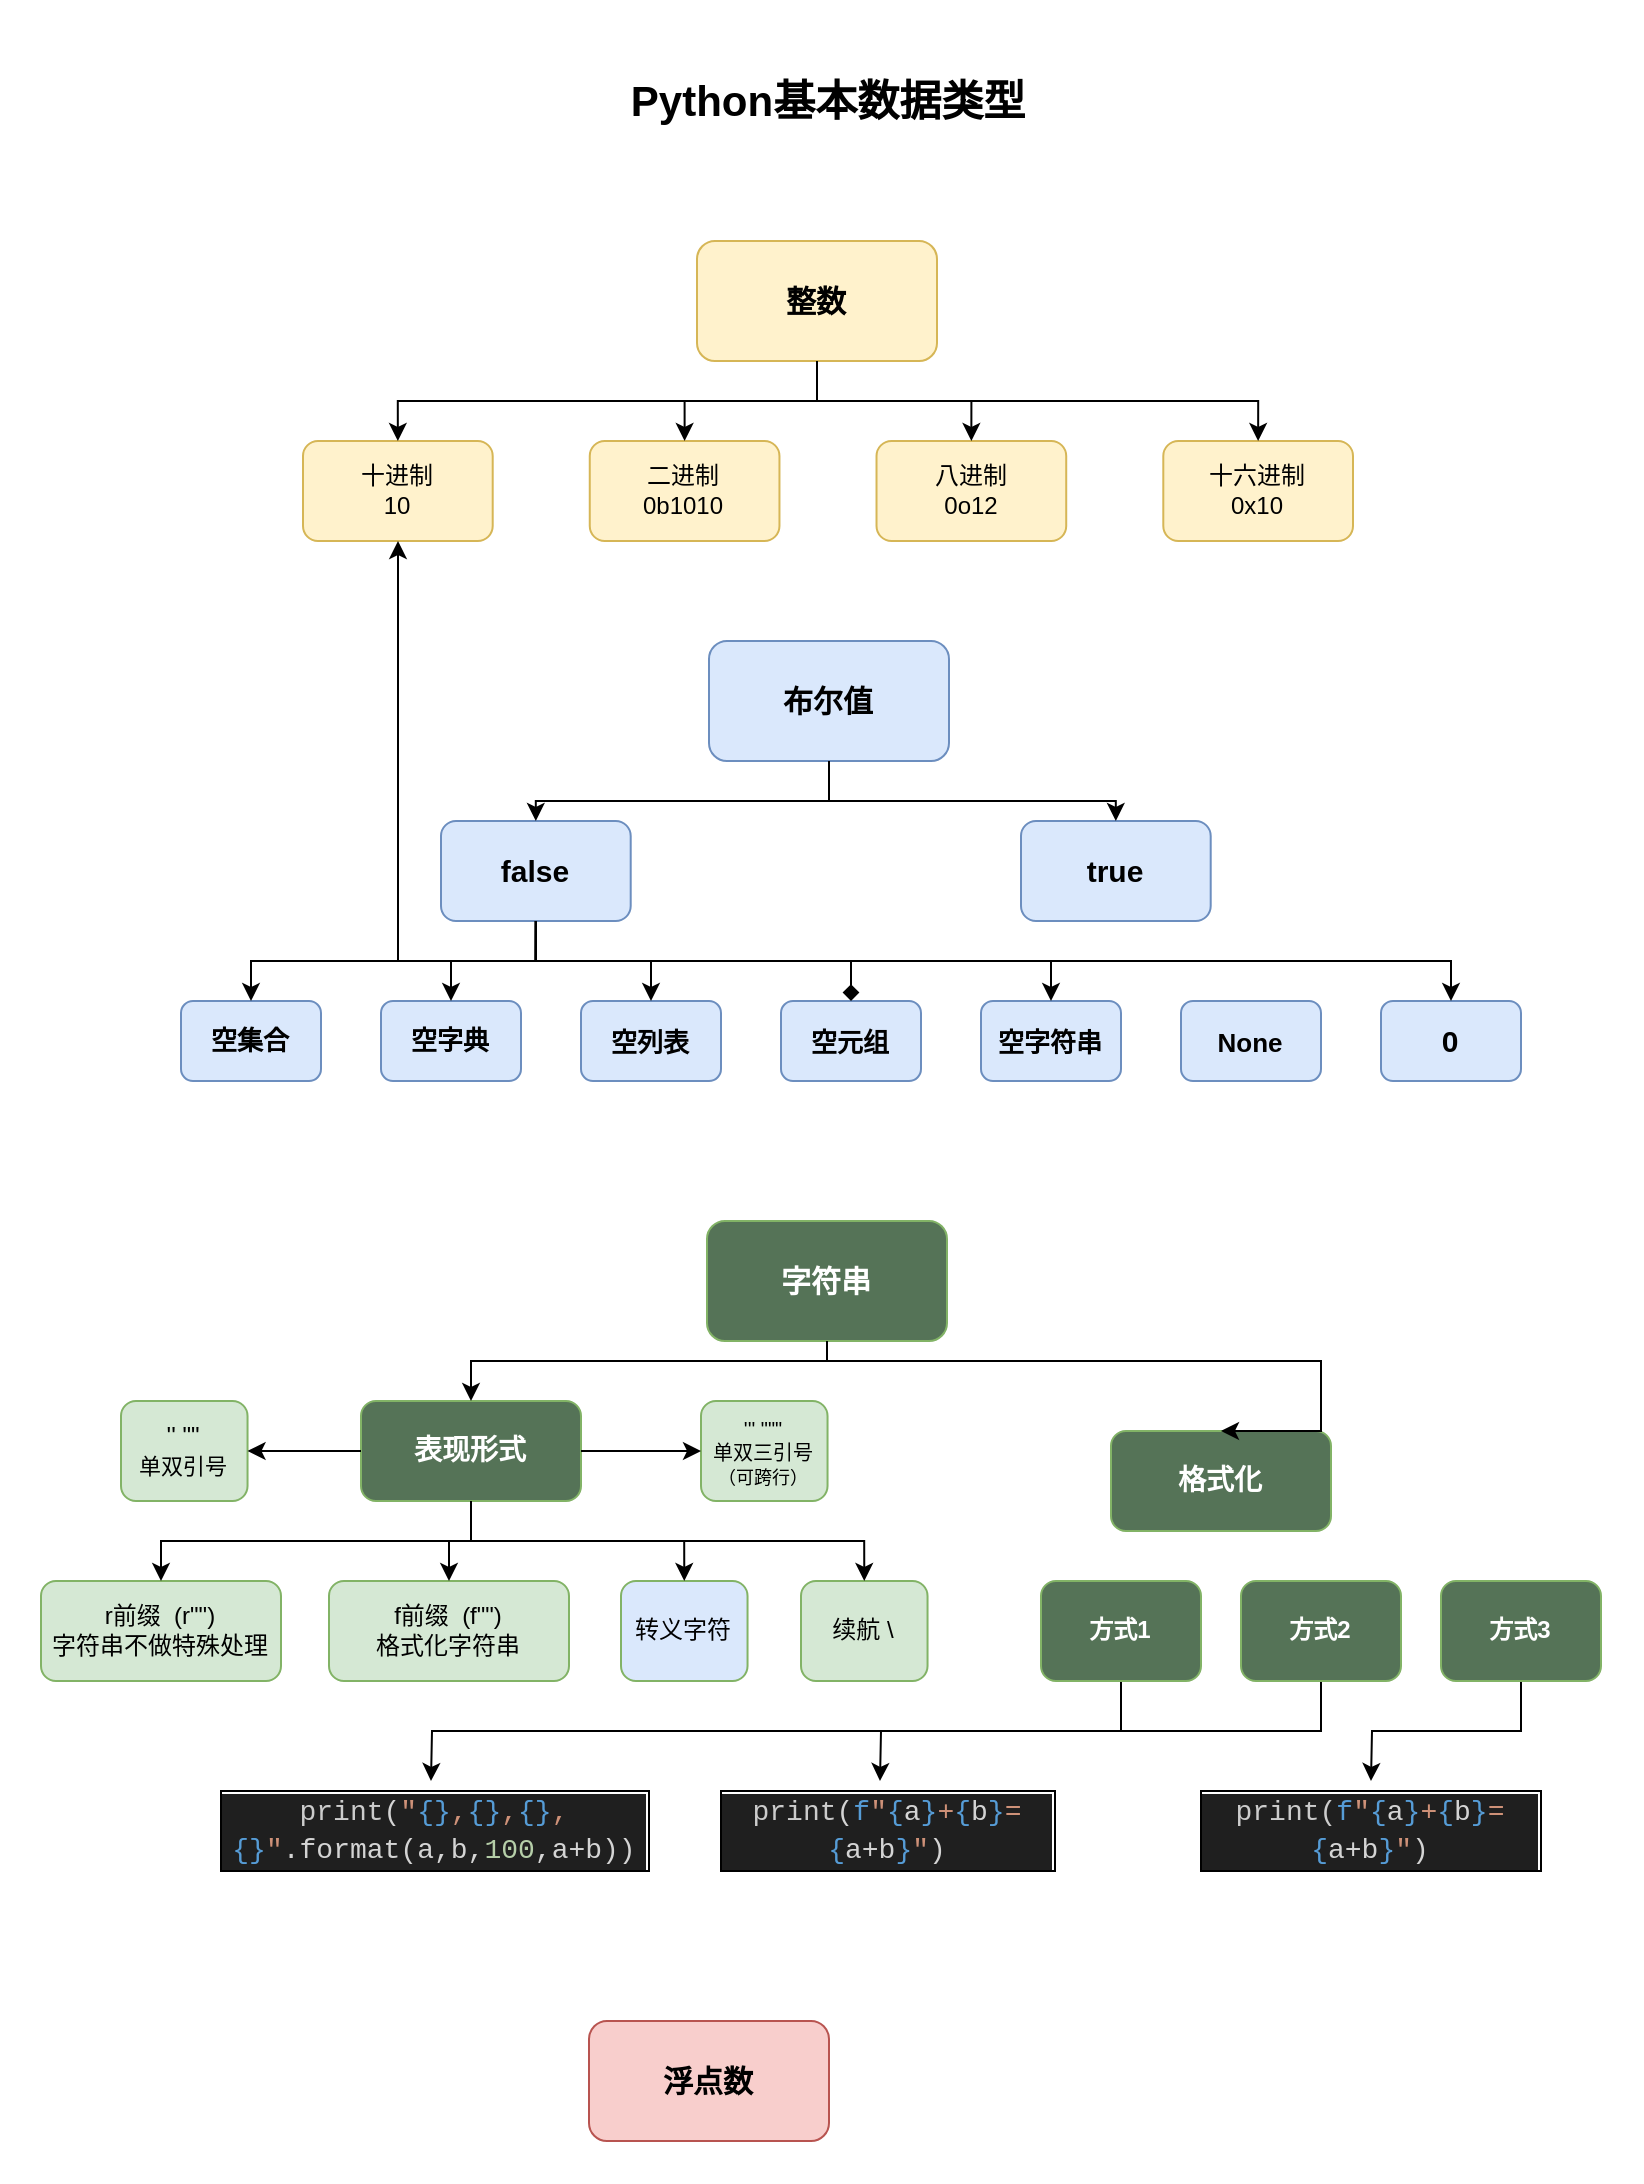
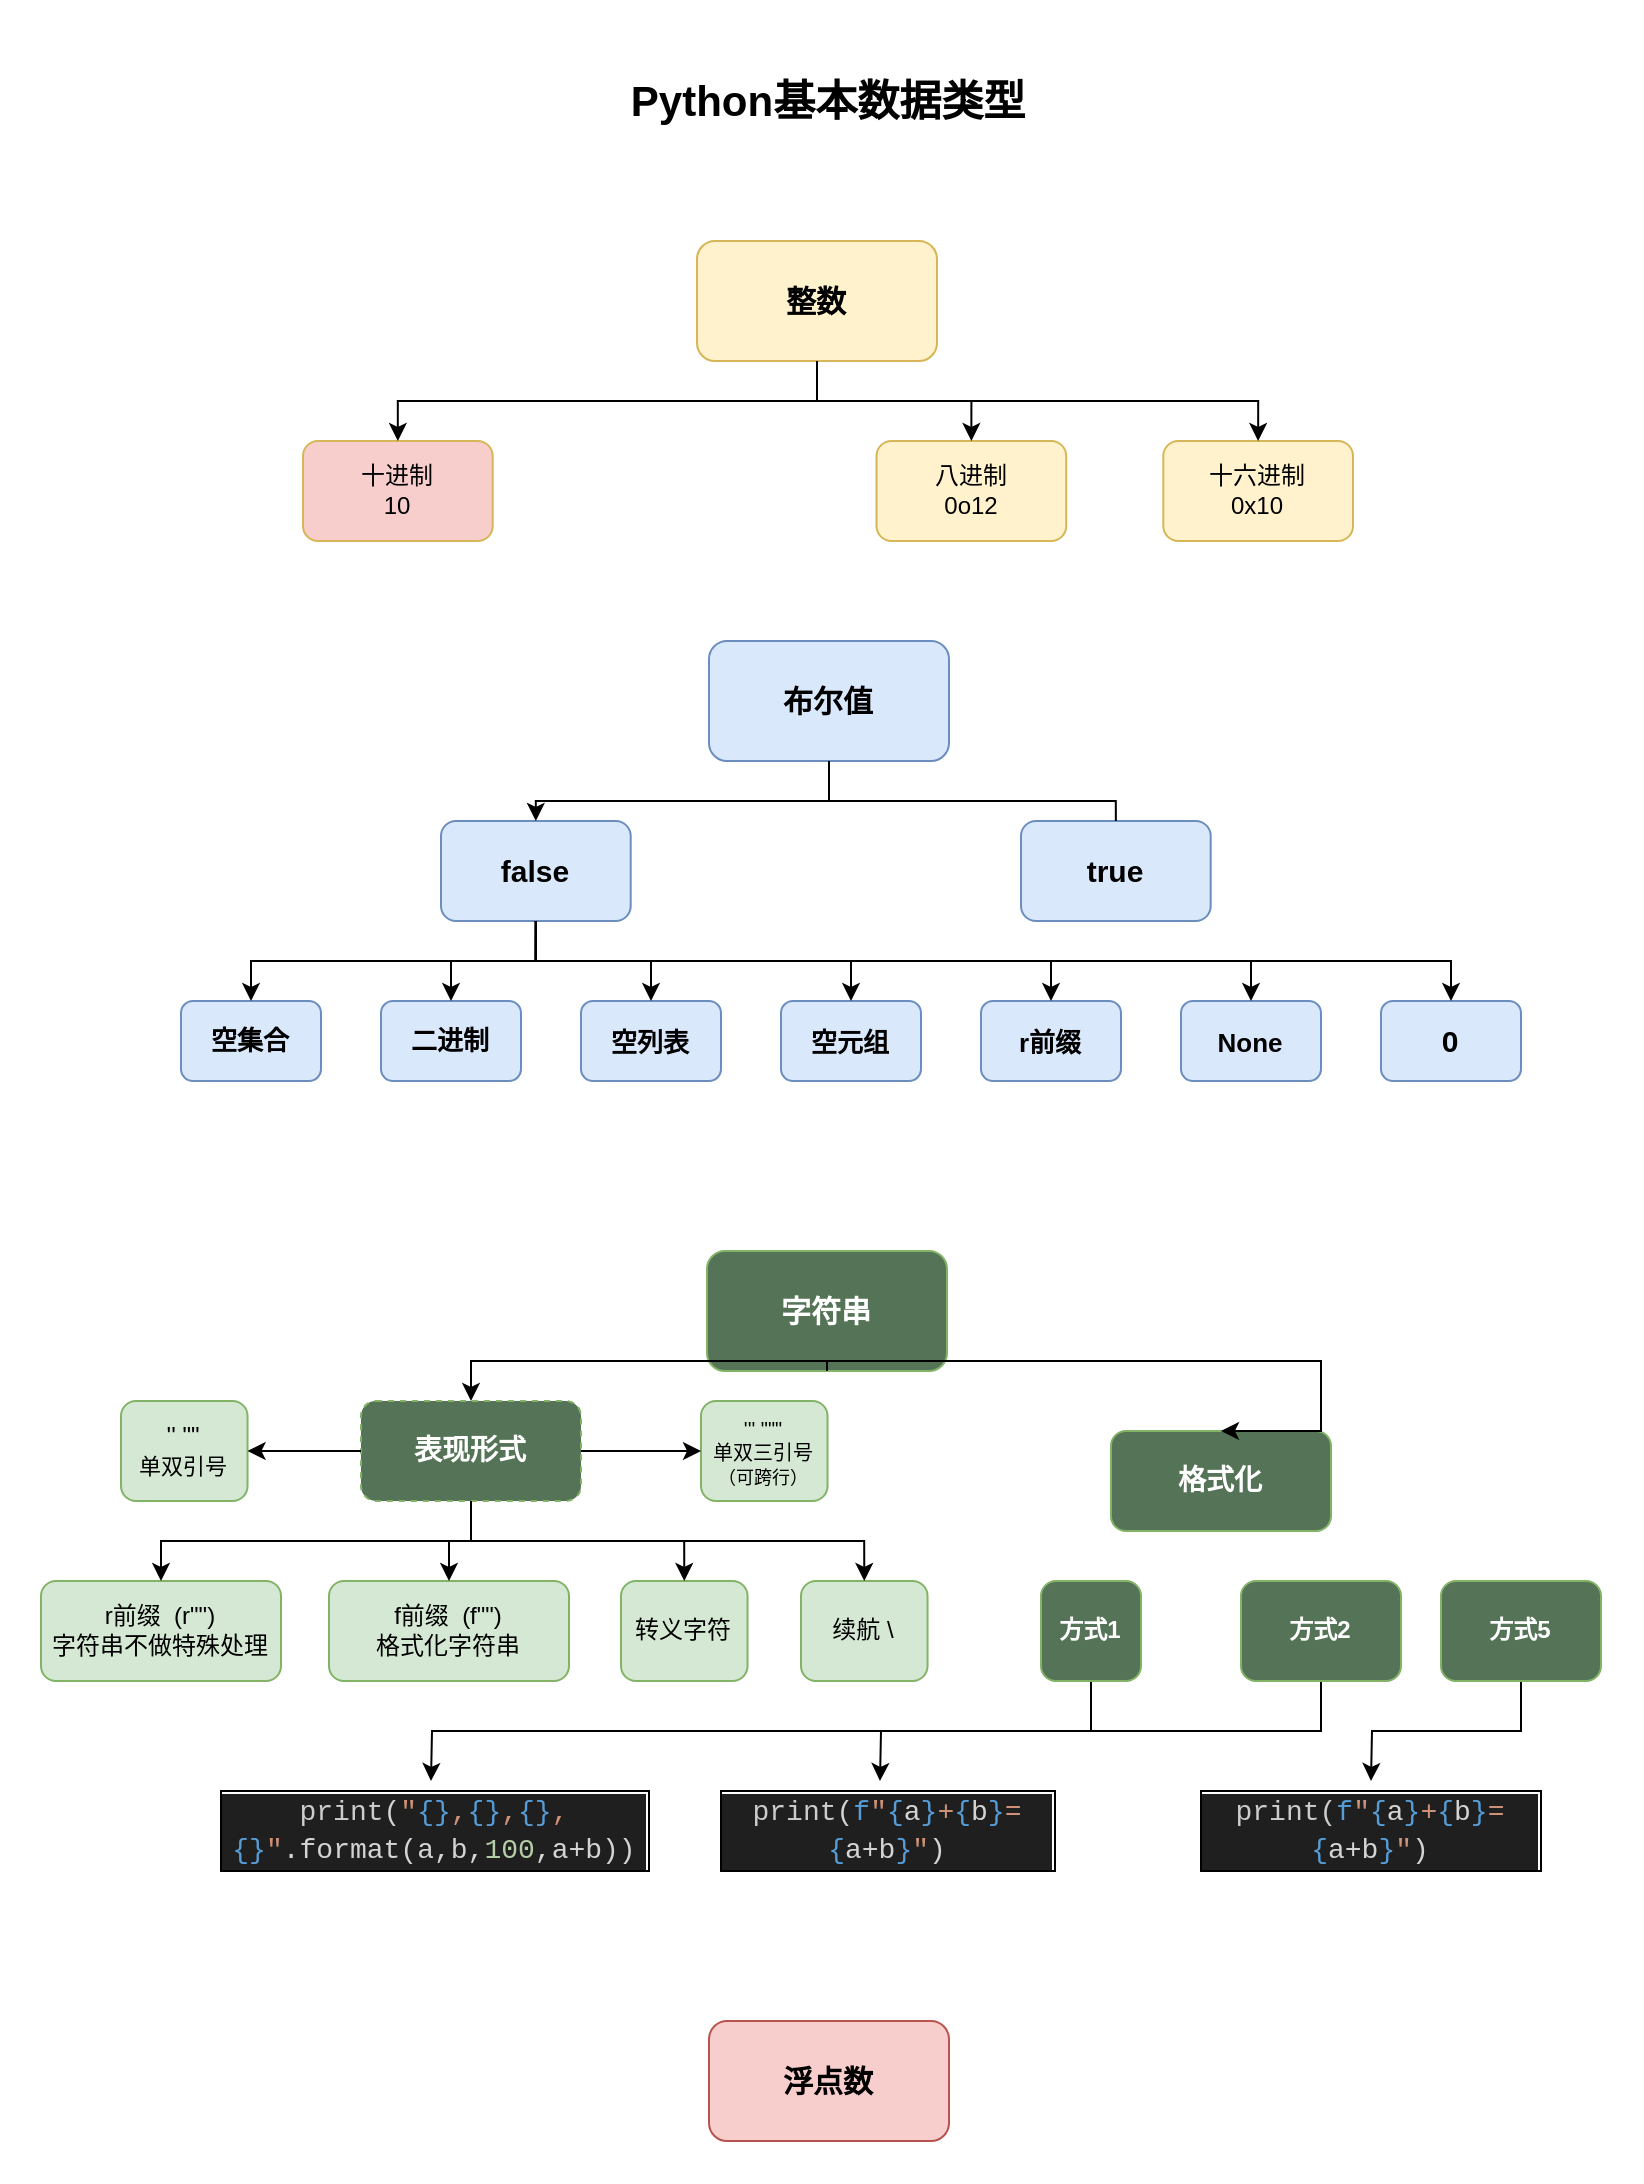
edge "整数" -> "二进制 0b1010": removed
node "十进制 10": fillcolor #fff2cc -> #f8cecc
node "二进制 0b1010": removed
edge "false" -> "十进制 10": now "false" -> "None"
edge "布尔值" -> "true": arrowhead classic -> none
edge "false" -> "空元组": arrowhead diamond -> classic
node "空字典": label "空字典" -> "二进制"
node "空字符串": label "空字符串" -> "r前缀"
node "字符串": moved (827, 1281) -> (827, 1311)
node "表现形式": style solid -> dashed
node "转义字符": fillcolor #dae8fc -> #d5e8d4
node "方式1": size 160x100 -> 100x100
node "方式3": label "方式3" -> "方式5"
node "浮点数": moved (709, 2081) -> (829, 2081)
